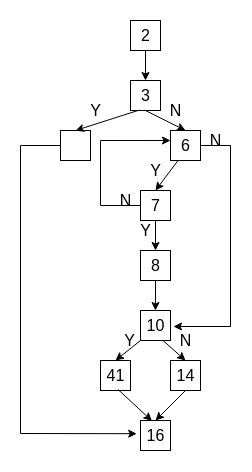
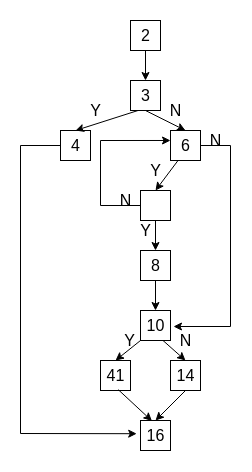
node "4": added
node "7": removed
